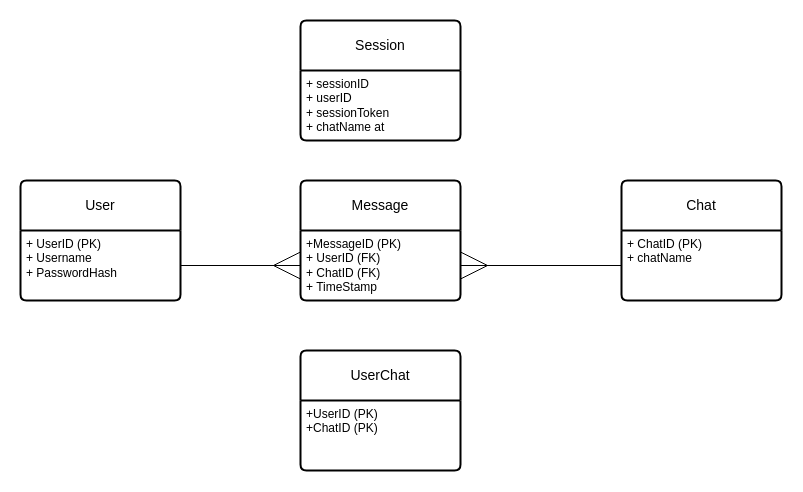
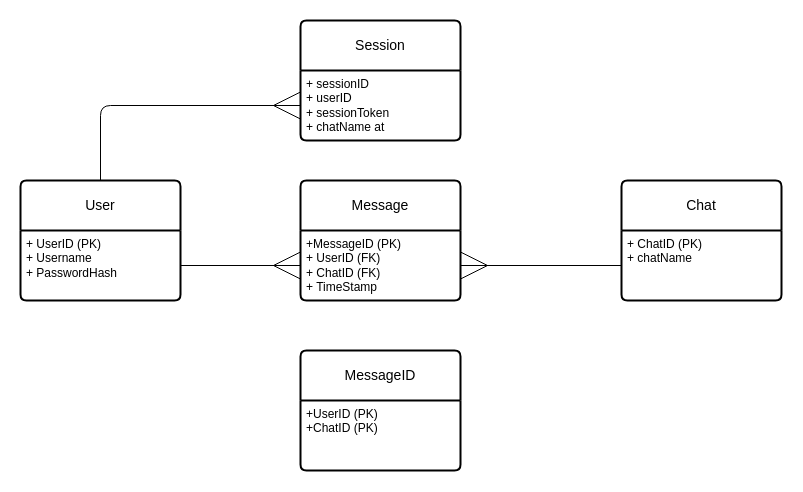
edge "User" -> "+ sessionID + userID + sessionToken + chatName at": added
node "UserChat": label "UserChat" -> "MessageID"
